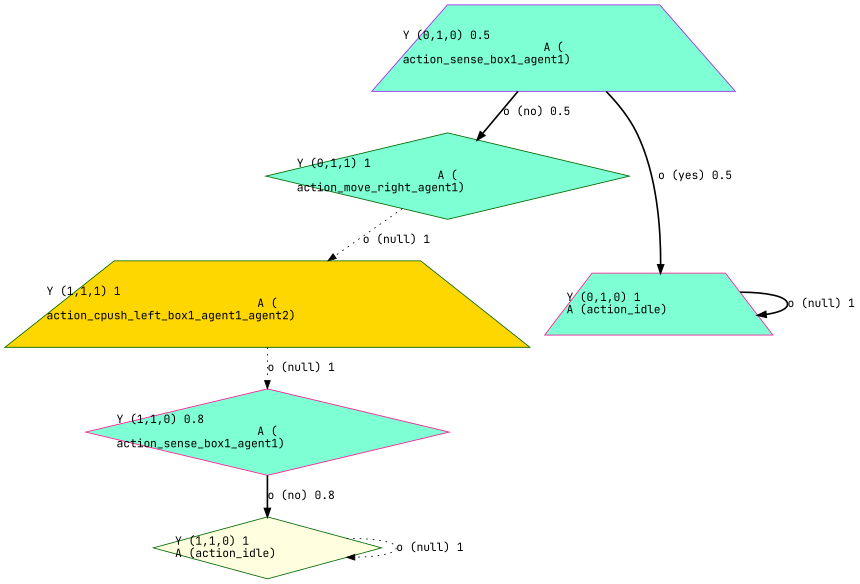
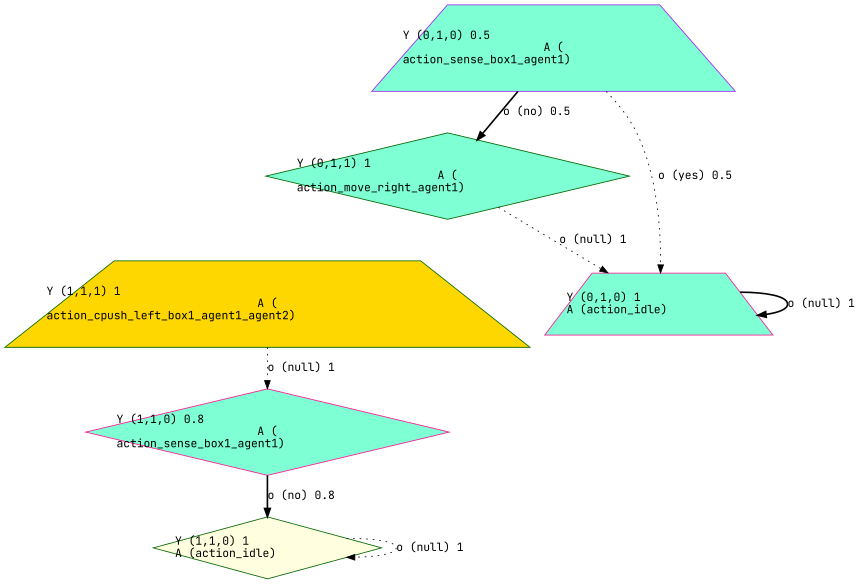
edge "Y (0,1,0) 0.5 A ( action_sense_box1_agent1)" -> "Y (0,1,0) 1 A (action_idle)": style bold -> dotted
edge "Y (0,1,1) 1 A ( action_move_right_agent1)" -> "Y (1,1,1) 1 A ( action_cpush_left_box1_agent1_agent2)": now "Y (0,1,1) 1 A ( action_move_right_agent1)" -> "Y (0,1,0) 1 A (action_idle)"
